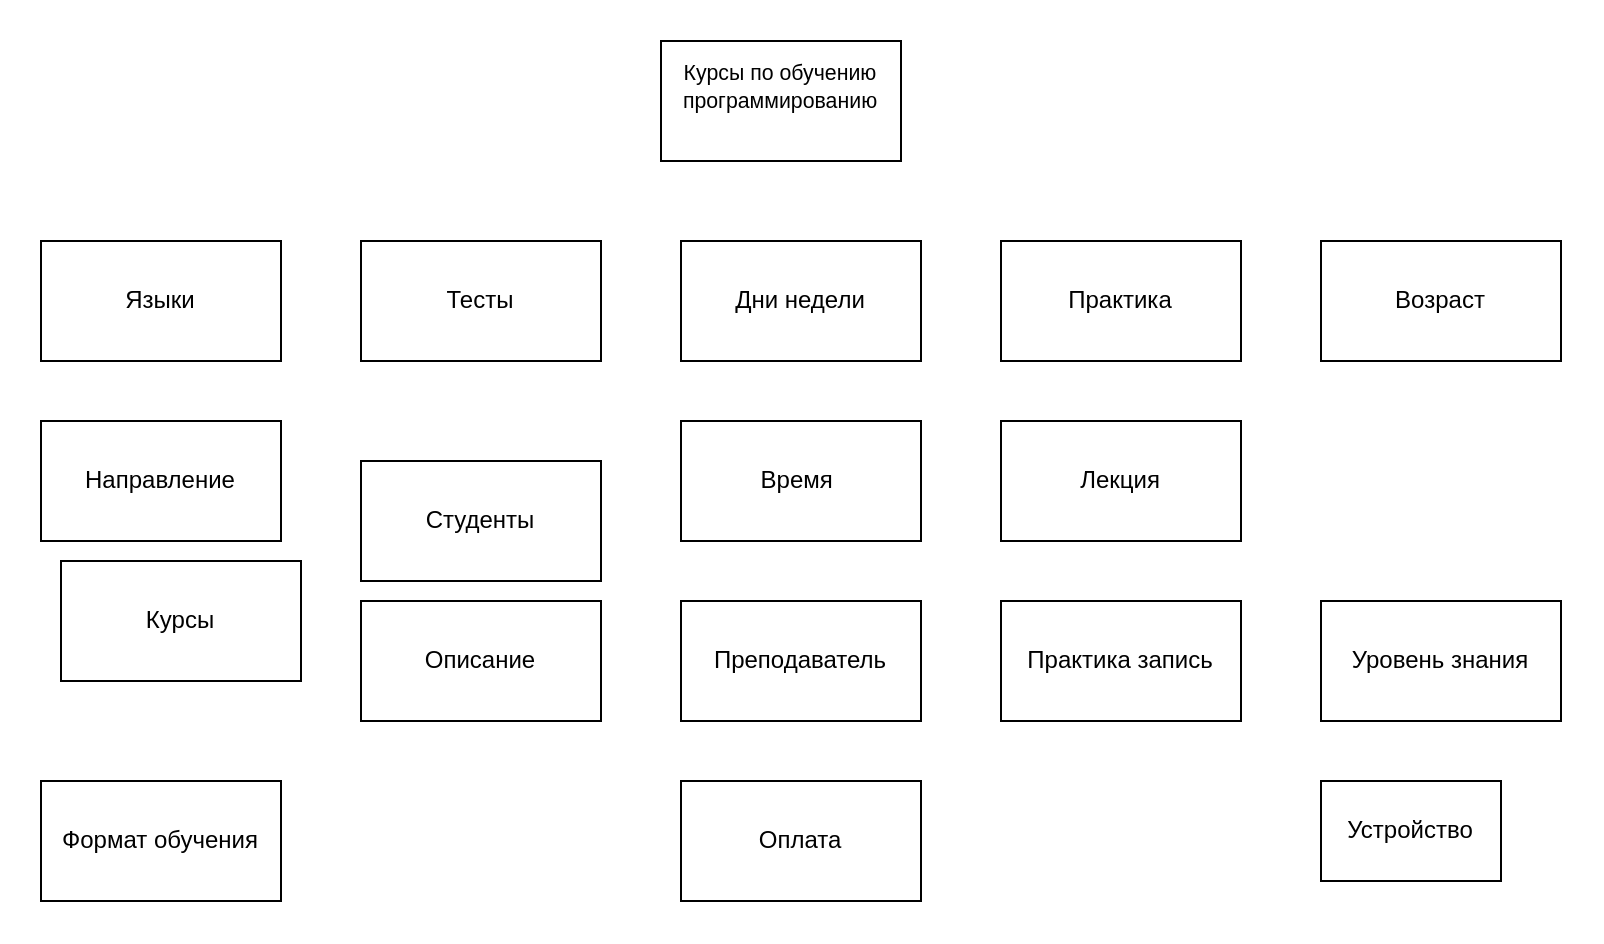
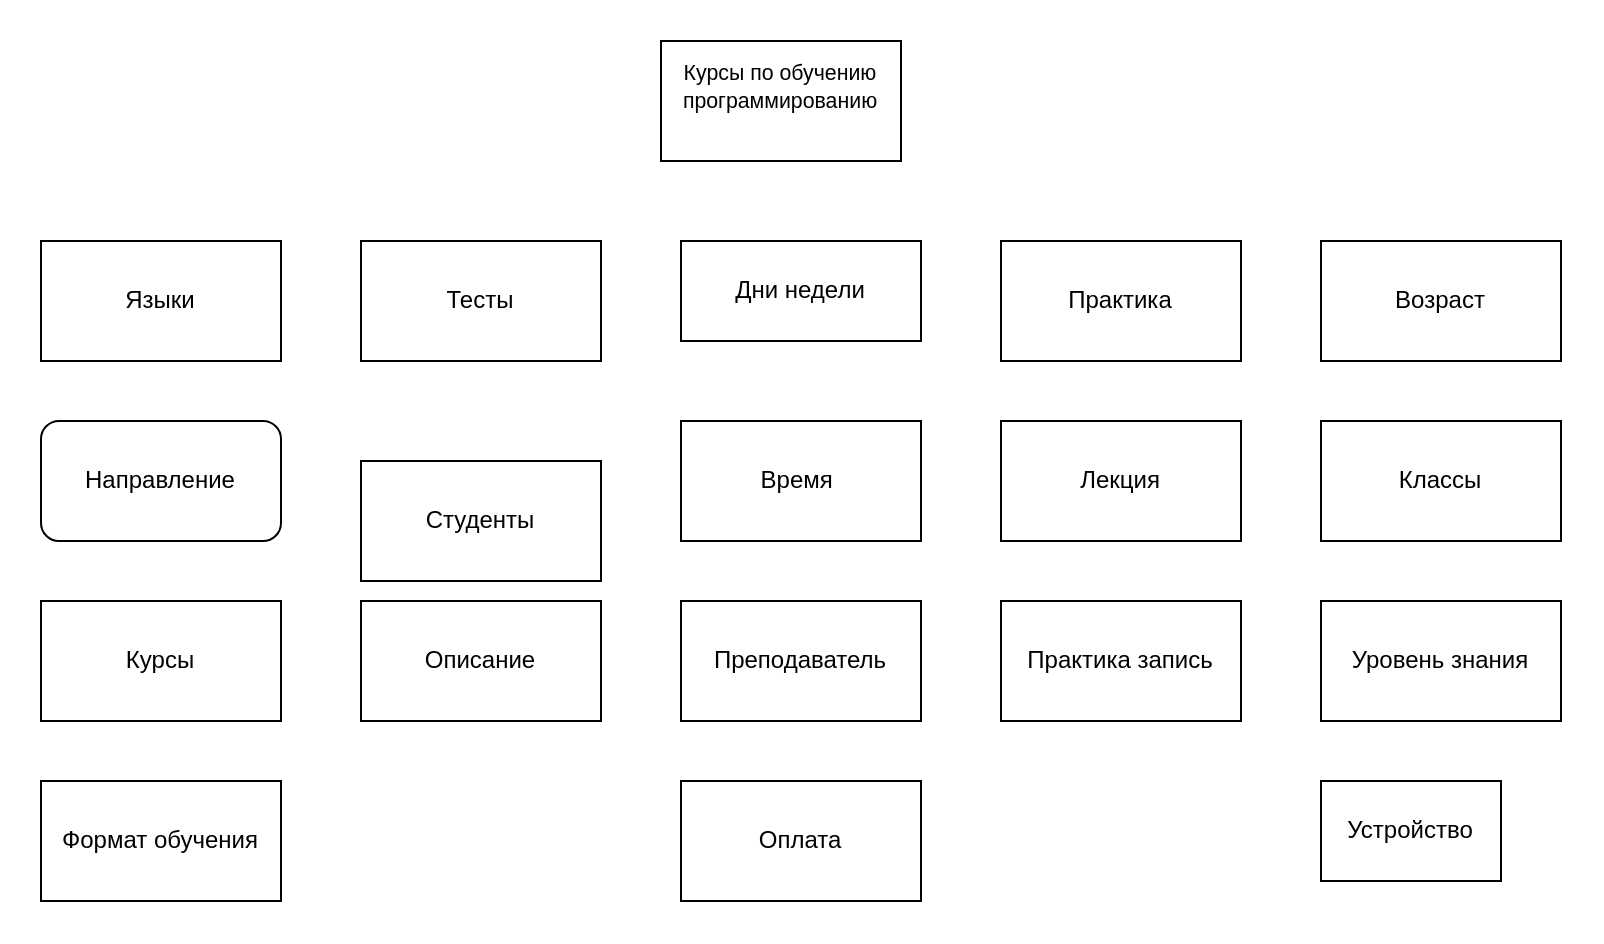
node "Дни недели": size 240x120 -> 240x100
node "Направление": shape rectangle -> rounded rectangle
node "Классы": added
node "Курсы": moved (181, 621) -> (161, 661)
